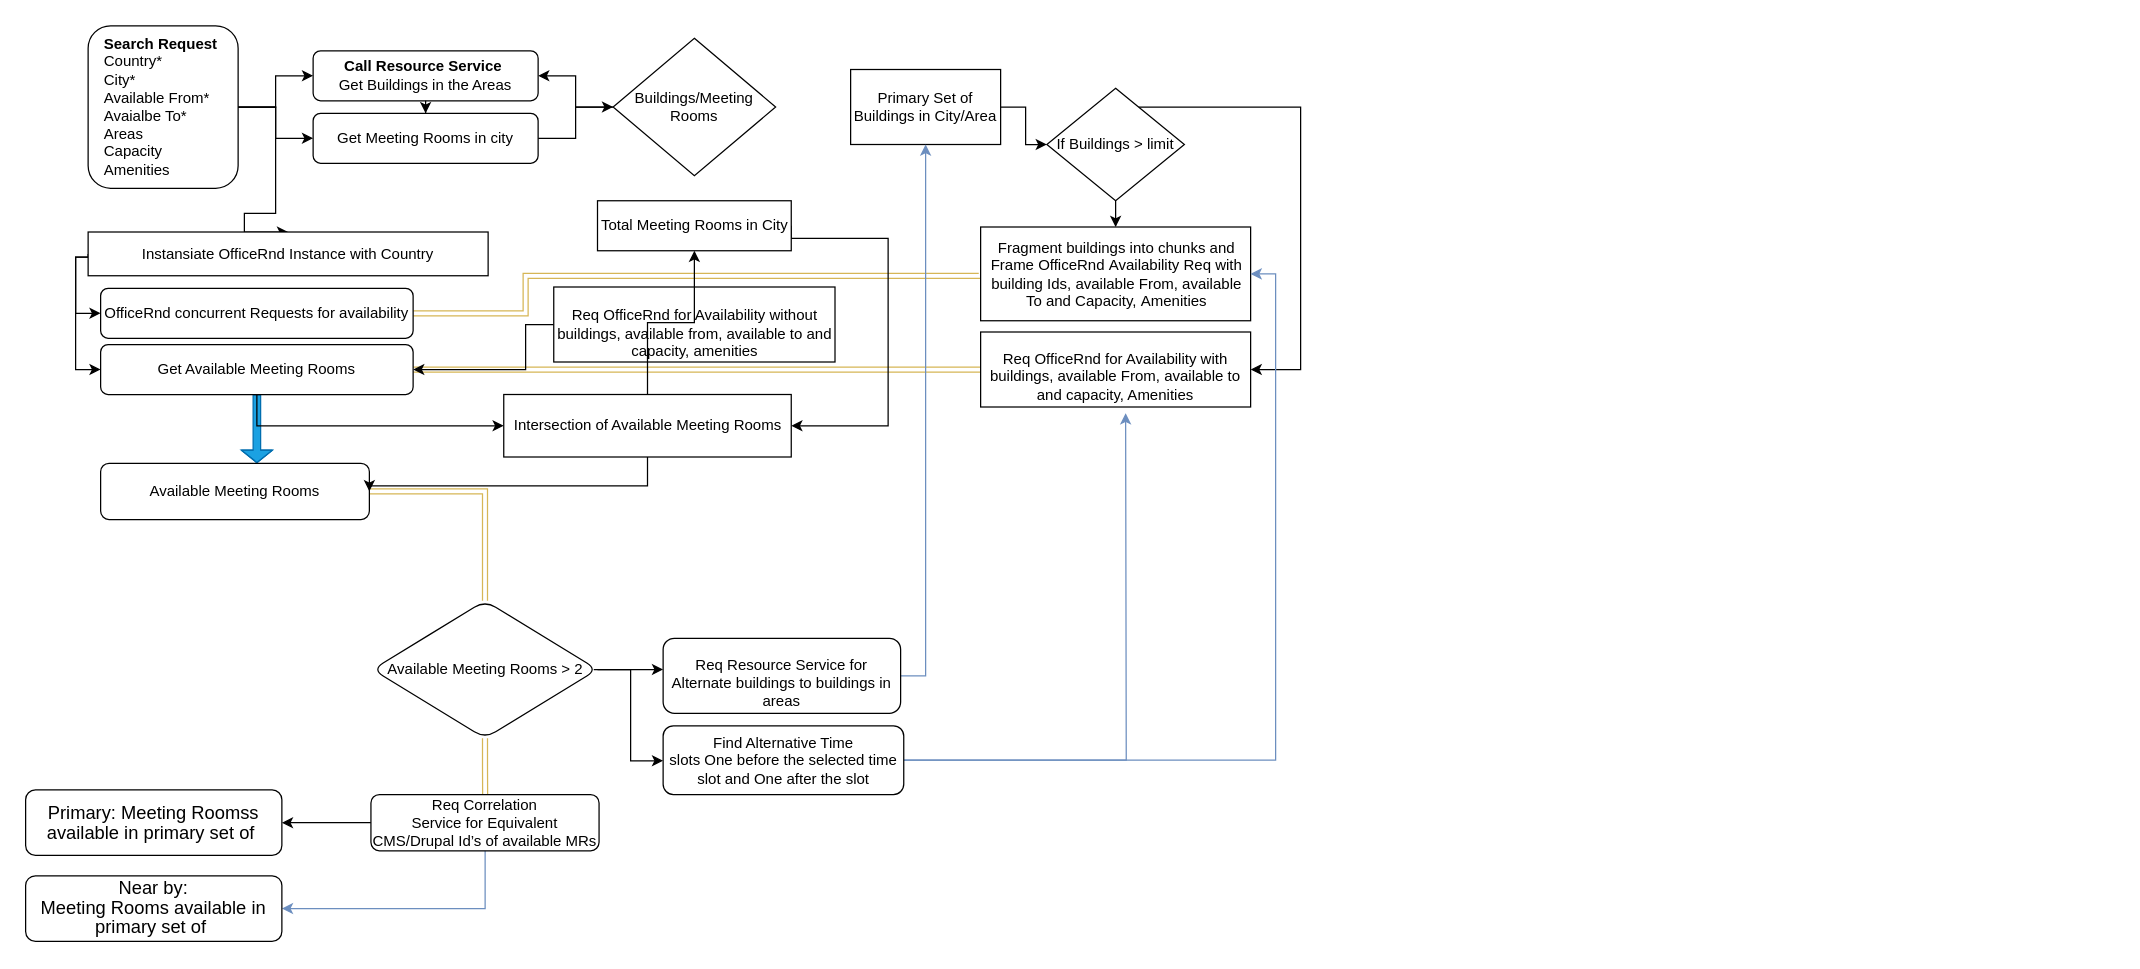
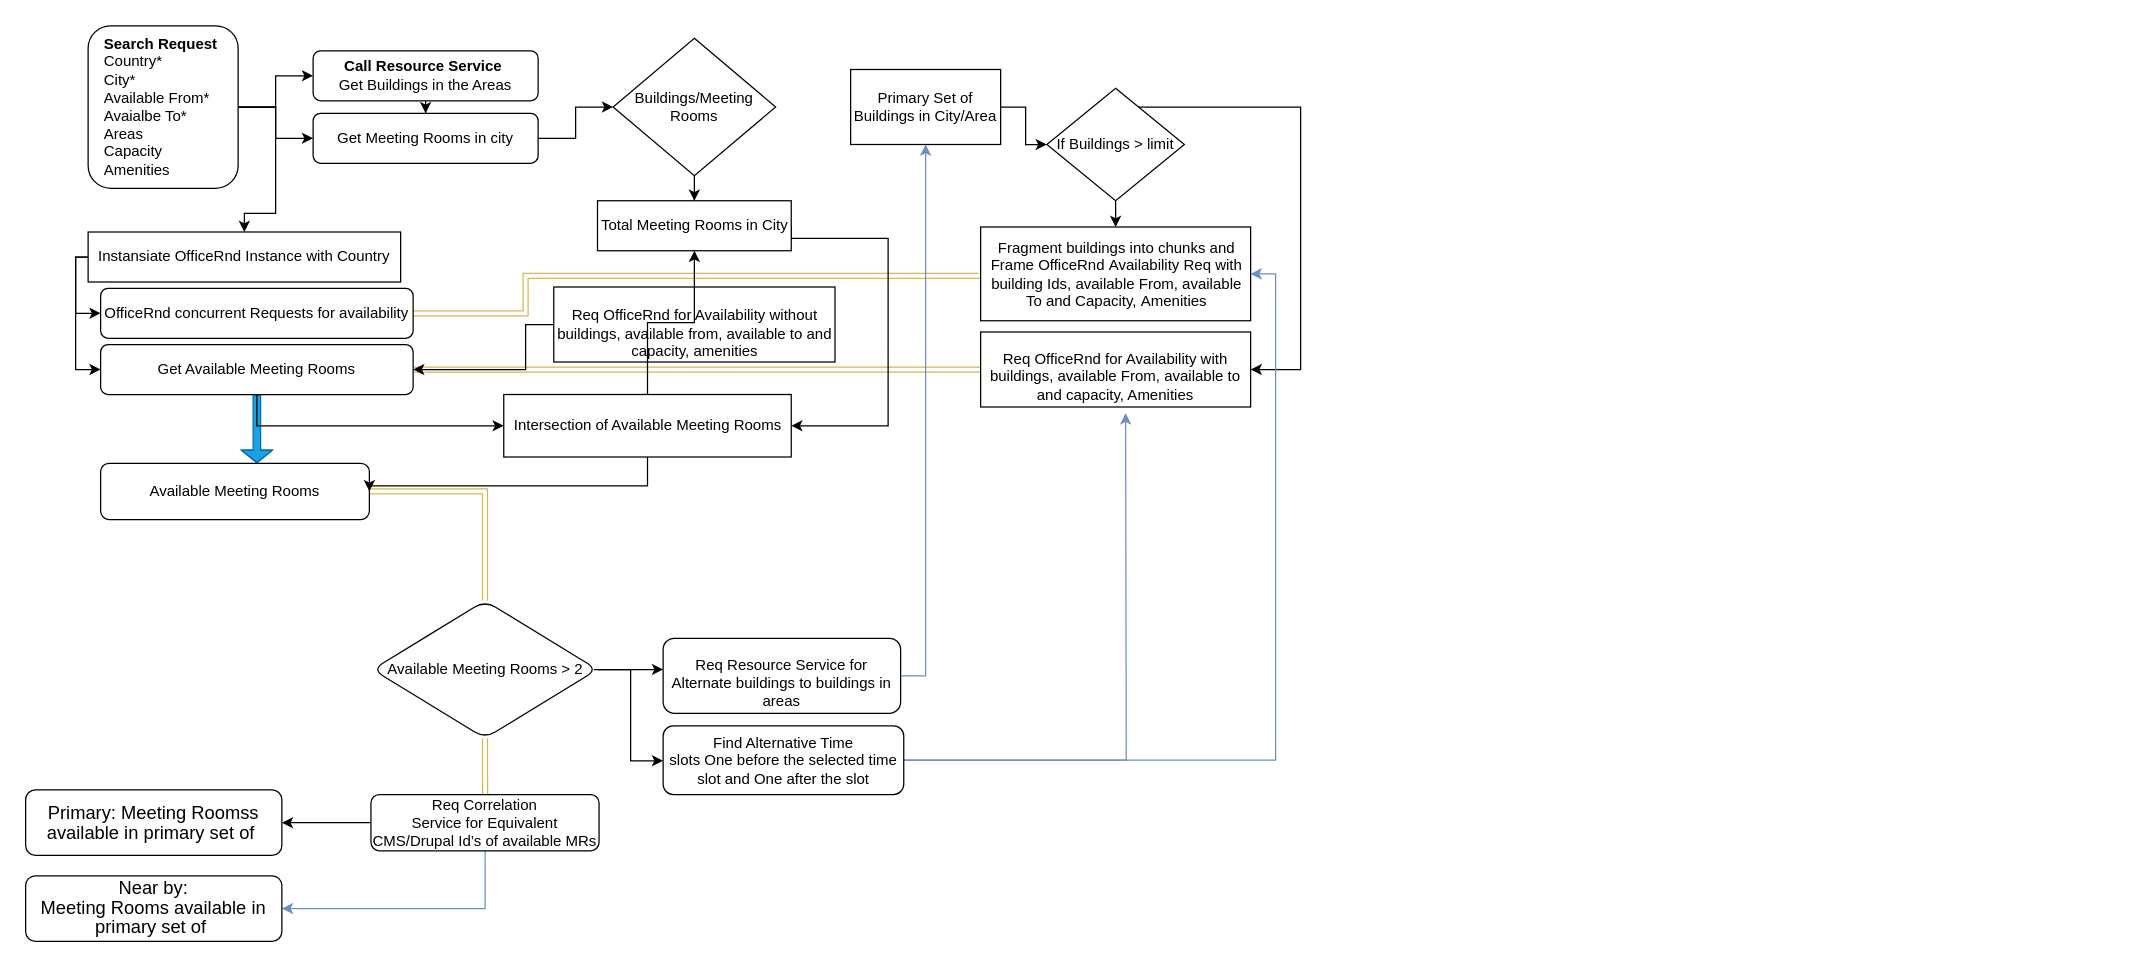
edge "Buildings/Meeting Rooms" -> "Call Resource Service Get Buildings in the Areas": now "Buildings/Meeting Rooms" -> "Total Meeting Rooms in City"
node "Instansiate OfficeRnd Instance with Country": size 400x44 -> 313x50
